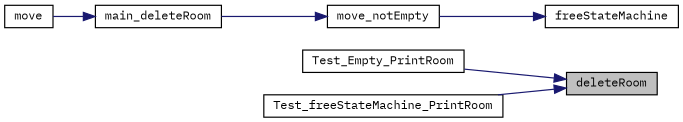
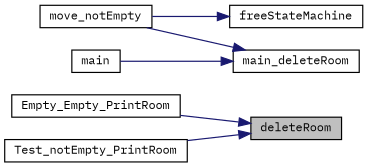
node "move": label "move" -> "main"
edge "main_deleteRoom" -> "move_notEmpty": reversed
node "Test_Empty_PrintRoom": label "Test_Empty_PrintRoom" -> "Empty_Empty_PrintRoom"
node "Test_freeStateMachine_PrintRoom": label "Test_freeStateMachine_PrintRoom" -> "Test_notEmpty_PrintRoom"
